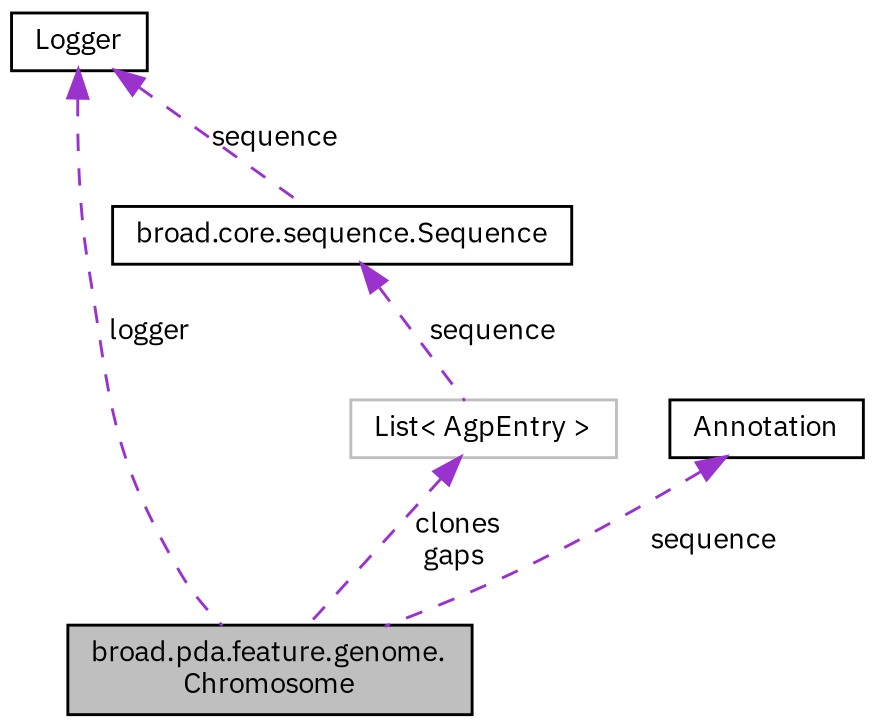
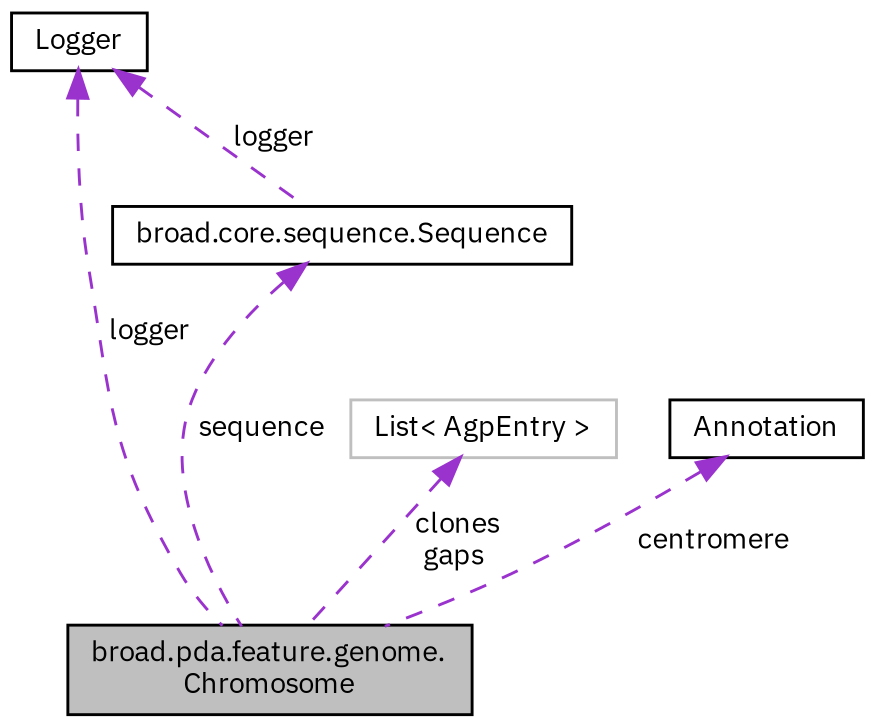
edge "broad.core.sequence.Sequence" -> "Logger": label " sequence" -> " logger"
edge "List< AgpEntry >" -> "broad.core.sequence.Sequence": now "broad.pda.feature.genome. Chromosome" -> "broad.core.sequence.Sequence"
edge "broad.pda.feature.genome. Chromosome" -> "Annotation": label " sequence" -> " centromere"
